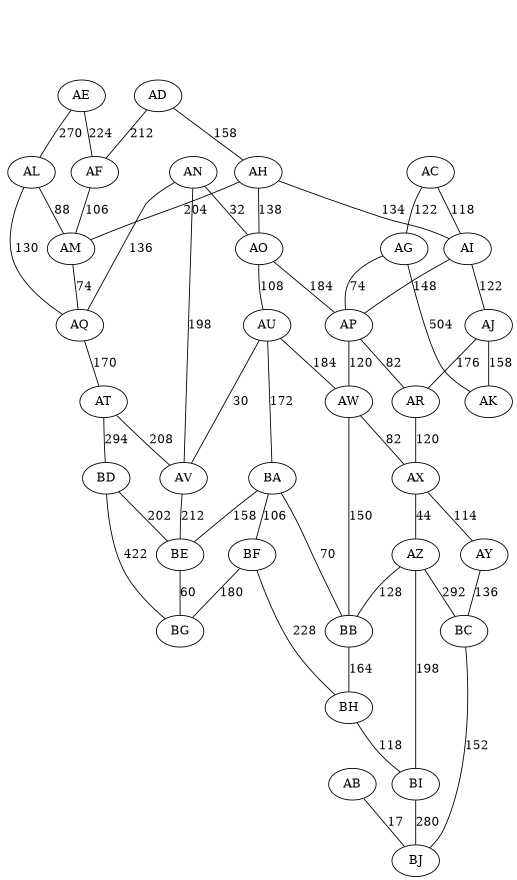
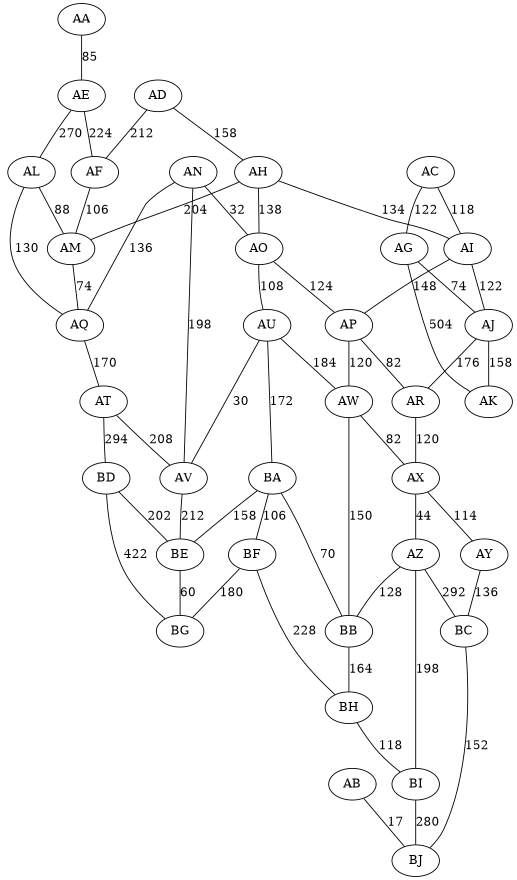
node "AA": added
edge "AG" -- "AP": now "AG" -- "AJ"
edge "AO" -- "AP": label "184" -> "124"
